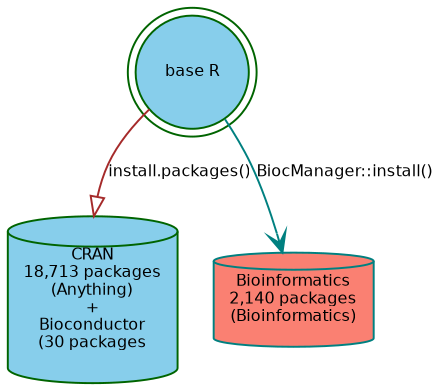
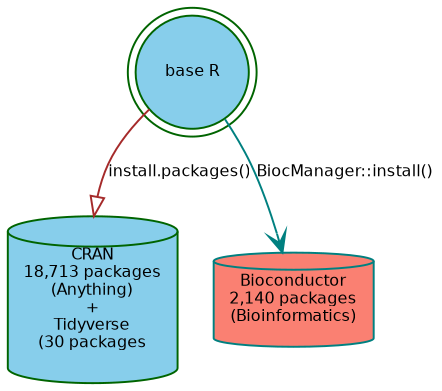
node "CRAN 18,713 packages (Anything) + Bioconductor (30 packages": label "CRAN 18,713 packages (Anything) + Bioconductor (30 packages" -> "CRAN 18,713 packages (Anything) + Tidyverse (30 packages"
node "Bioinformatics 2,140 packages (Bioinformatics)": label "Bioinformatics 2,140 packages (Bioinformatics)" -> "Bioconductor 2,140 packages (Bioinformatics)"
